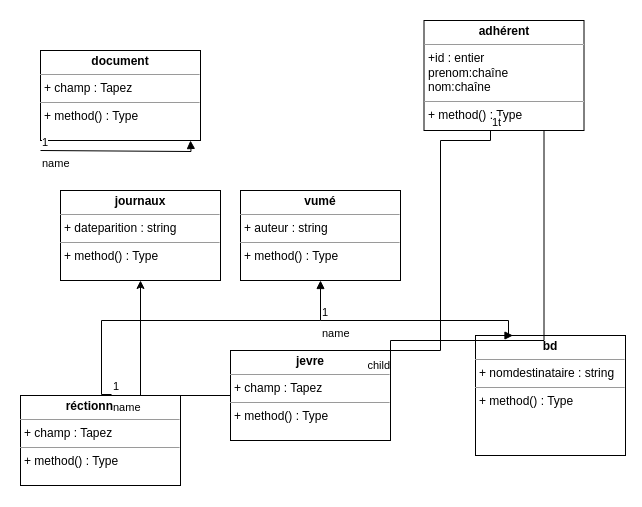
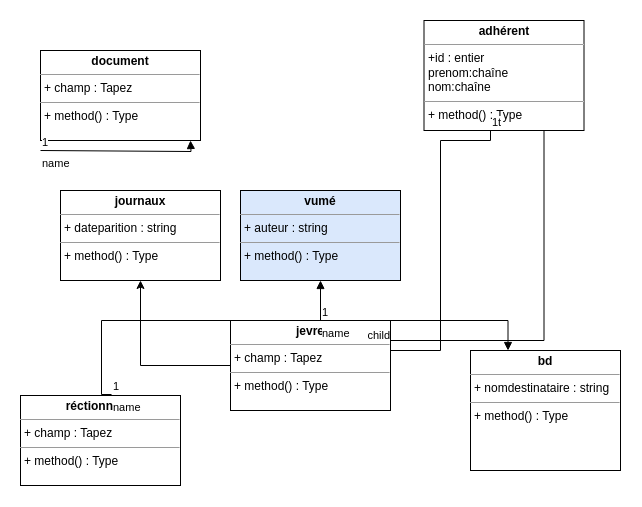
node "vumé + auteur : string + method() : Type": fillcolor #ffffff -> #dae8fc
node "jevre + champ : Tapez + method() : Type": moved (311, 396) -> (311, 366)
node "bd + nomdestinataire : string + method() : Type": moved (551, 396) -> (546, 411)
